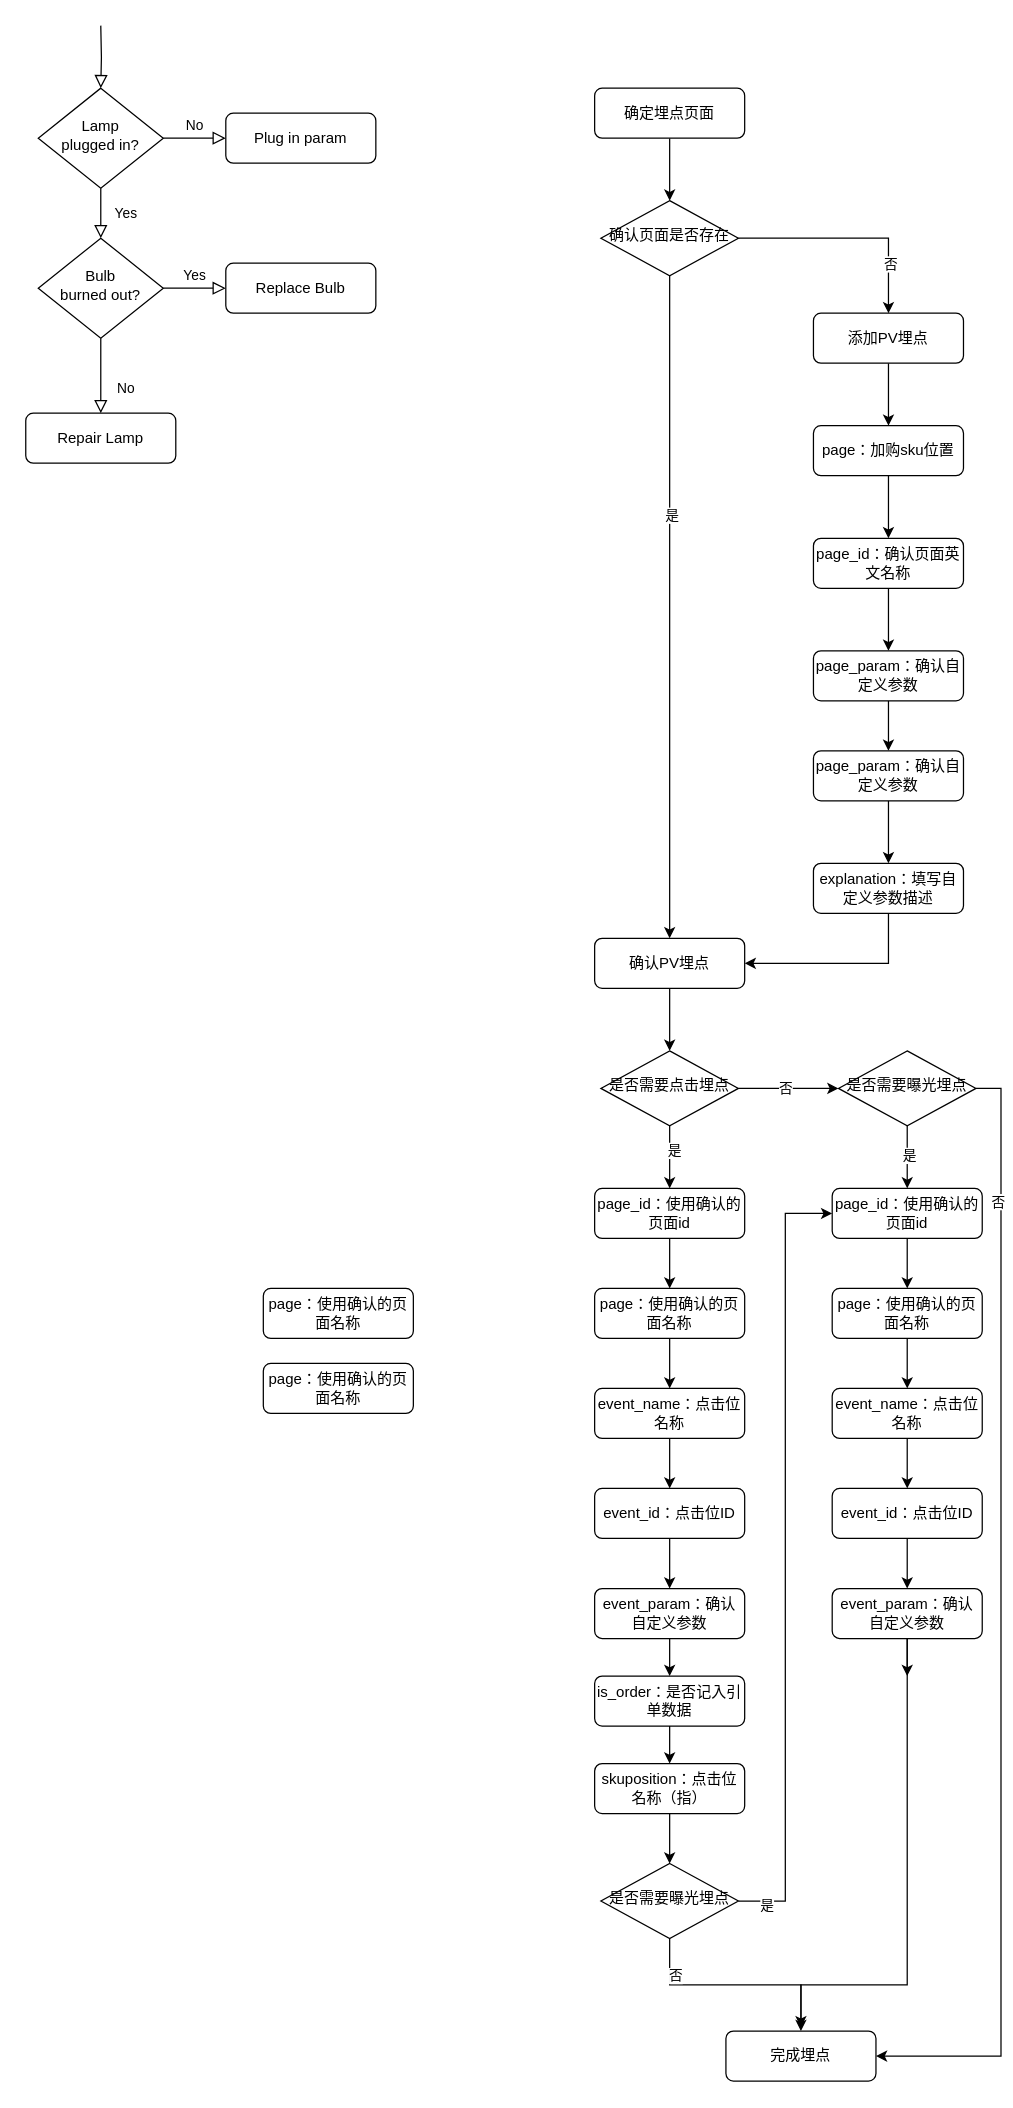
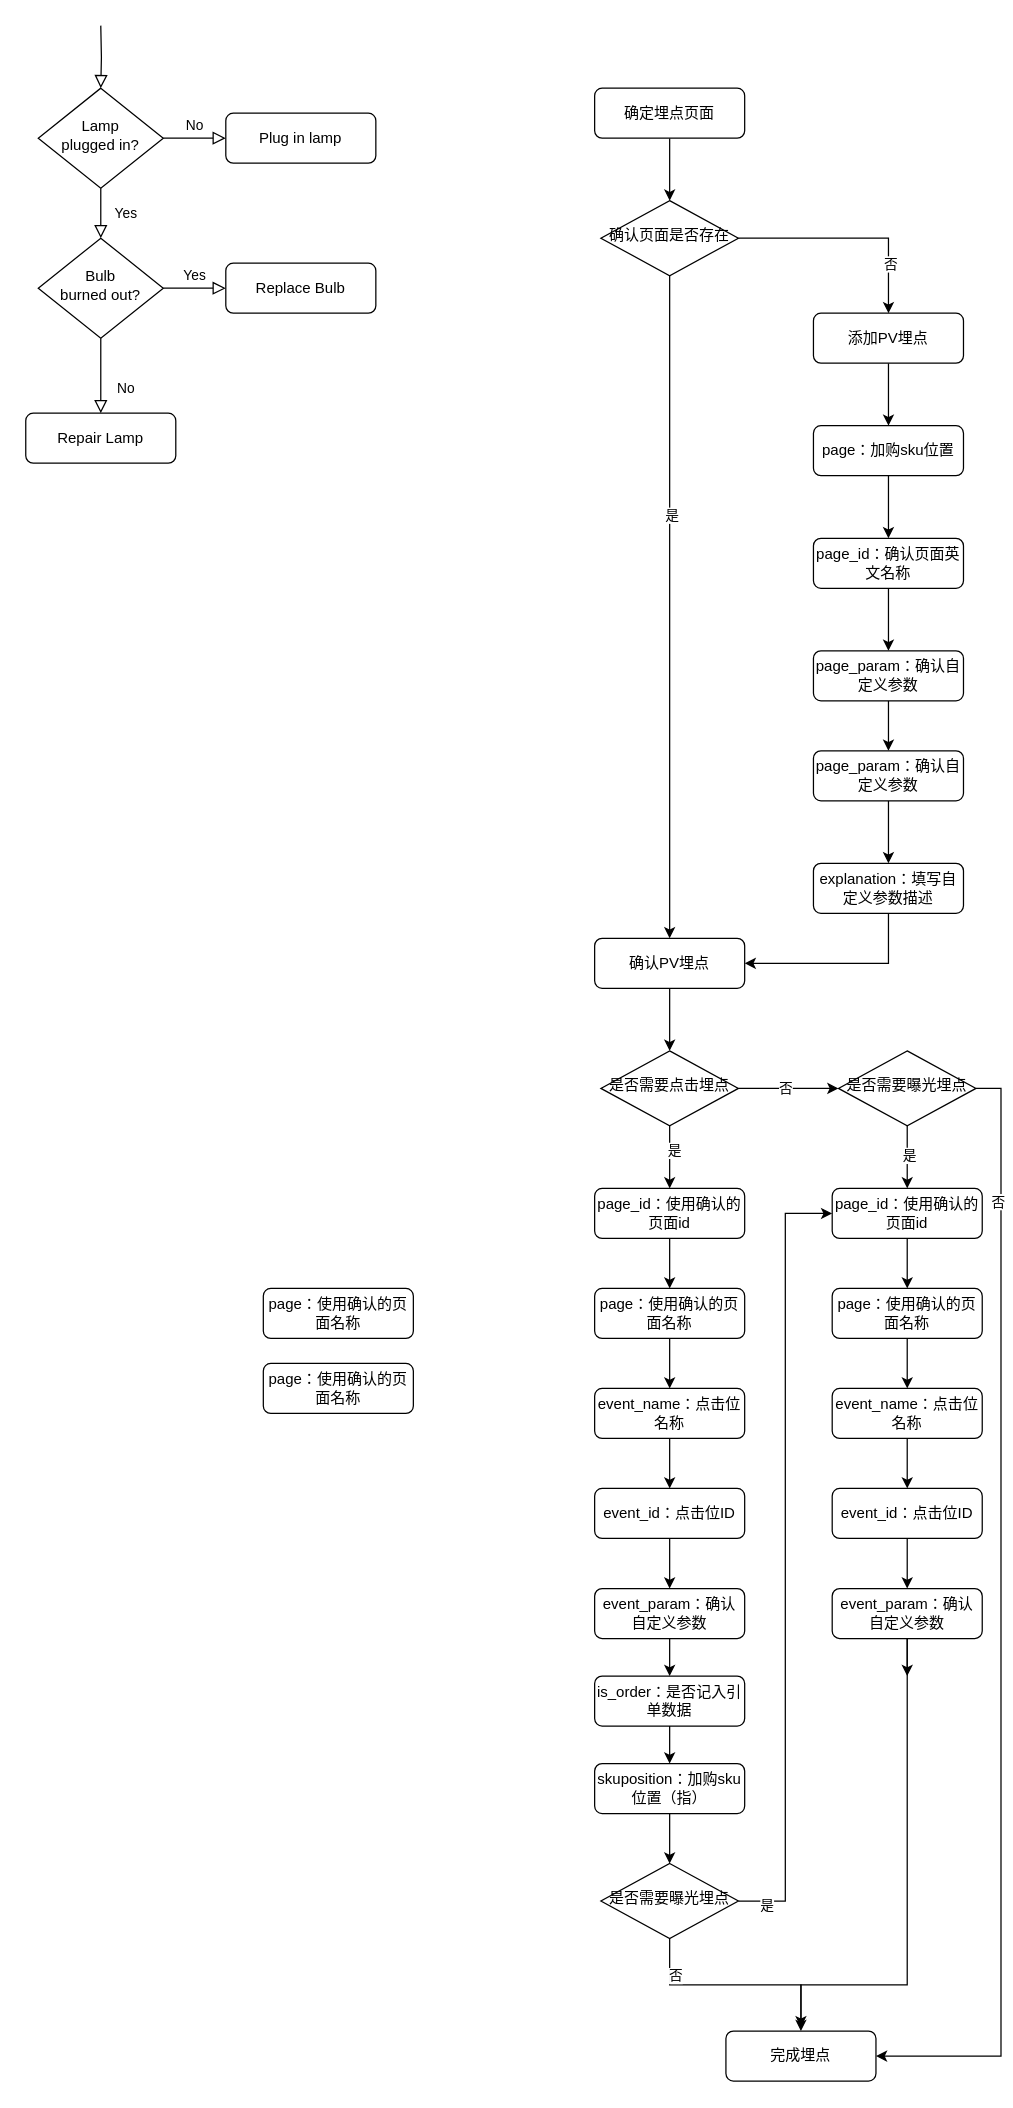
node "Plug in param": label "Plug in param" -> "Plug in lamp"
node "skuposition：点击位名称（指）": label "skuposition：点击位名称（指）" -> "skuposition：加购sku位置（指）"
